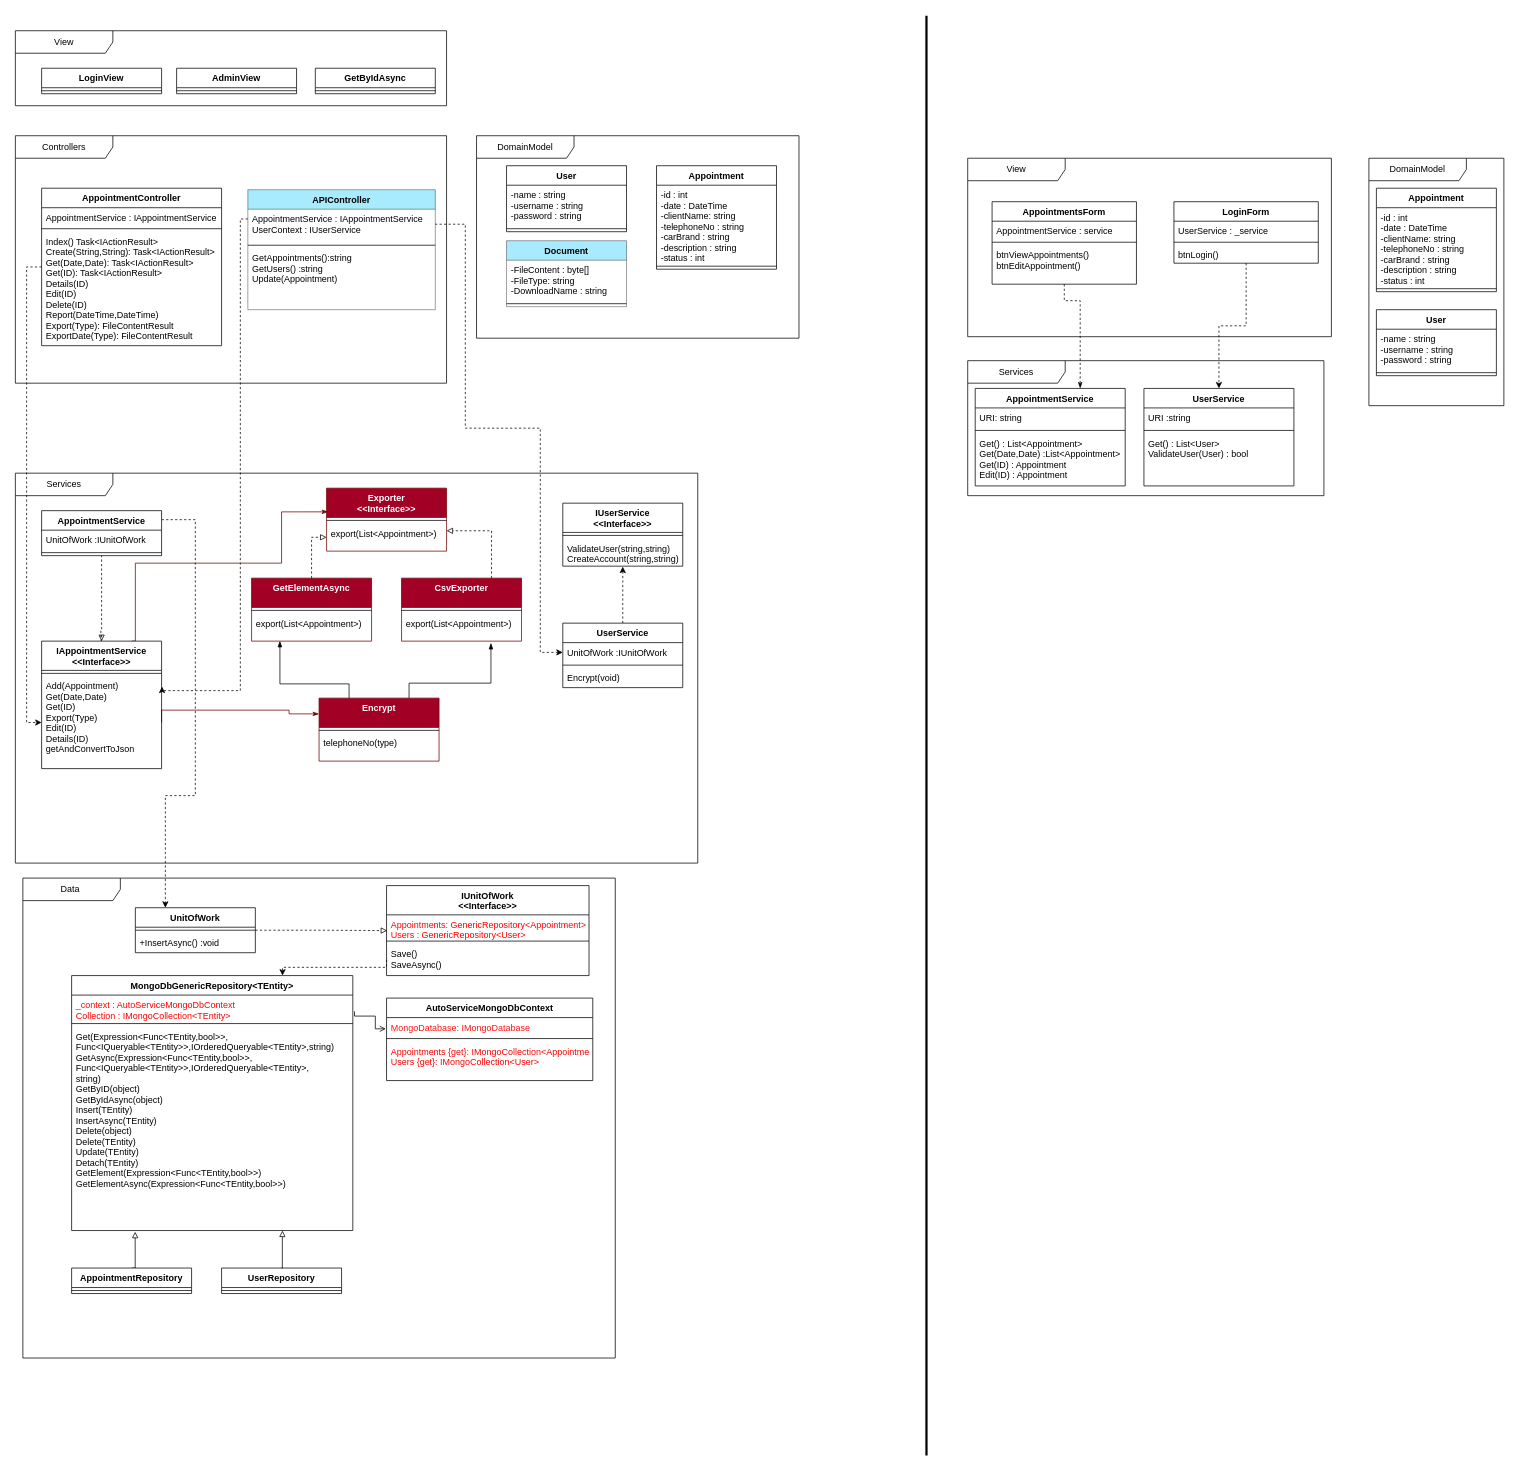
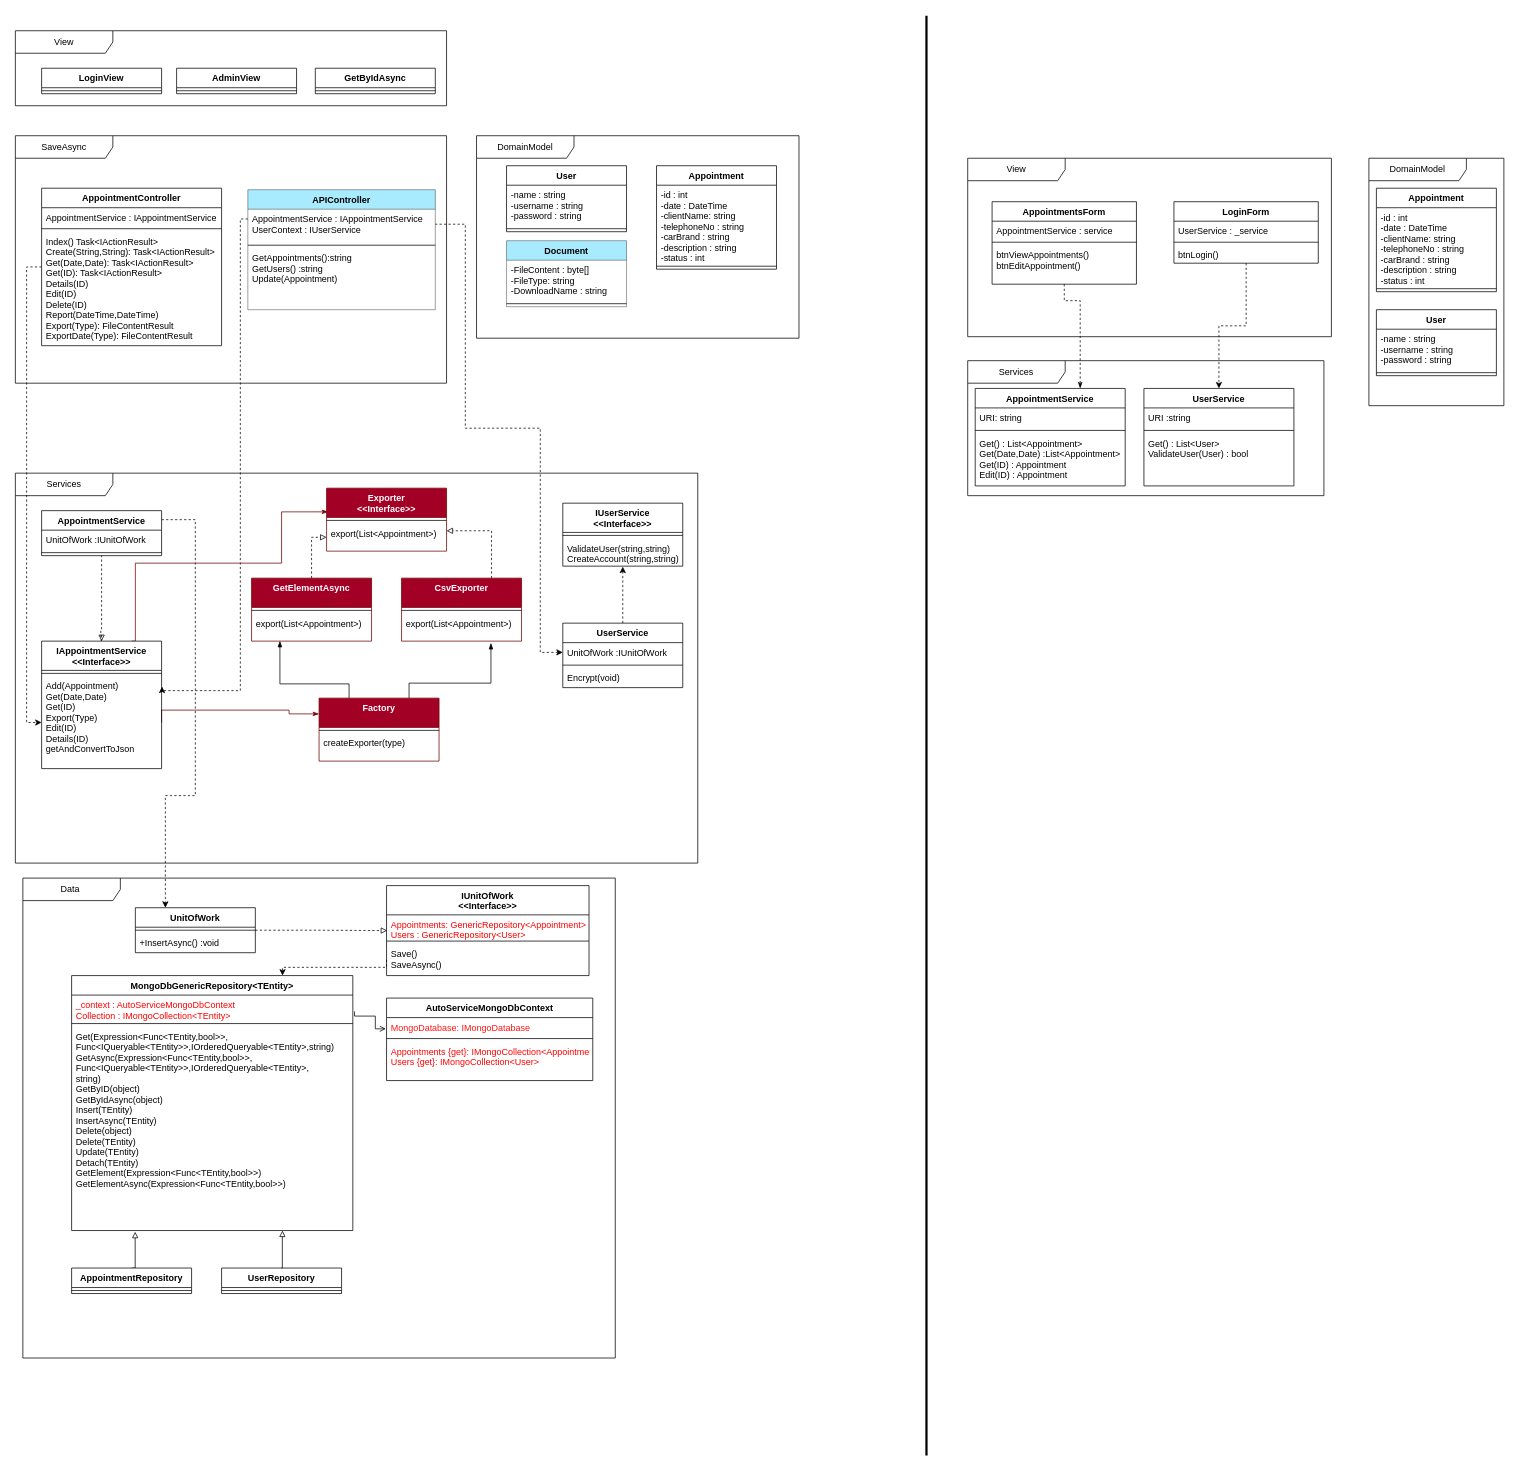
node "Controllers": label "Controllers" -> "SaveAsync"
node "Encrypt": label "Encrypt" -> "Factory"
node "telephoneNo(type)": label "telephoneNo(type)" -> "createExporter(type)"
